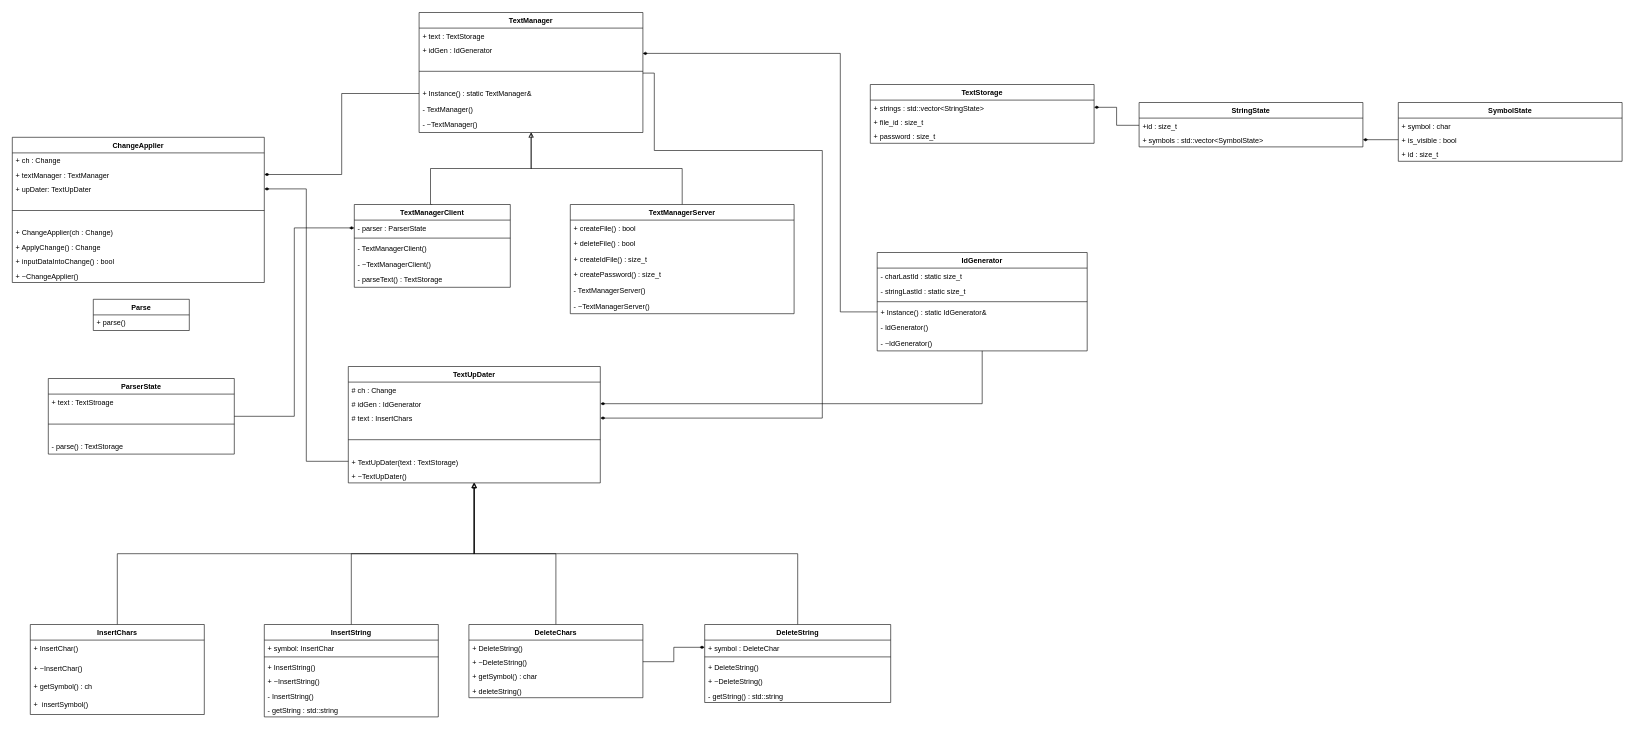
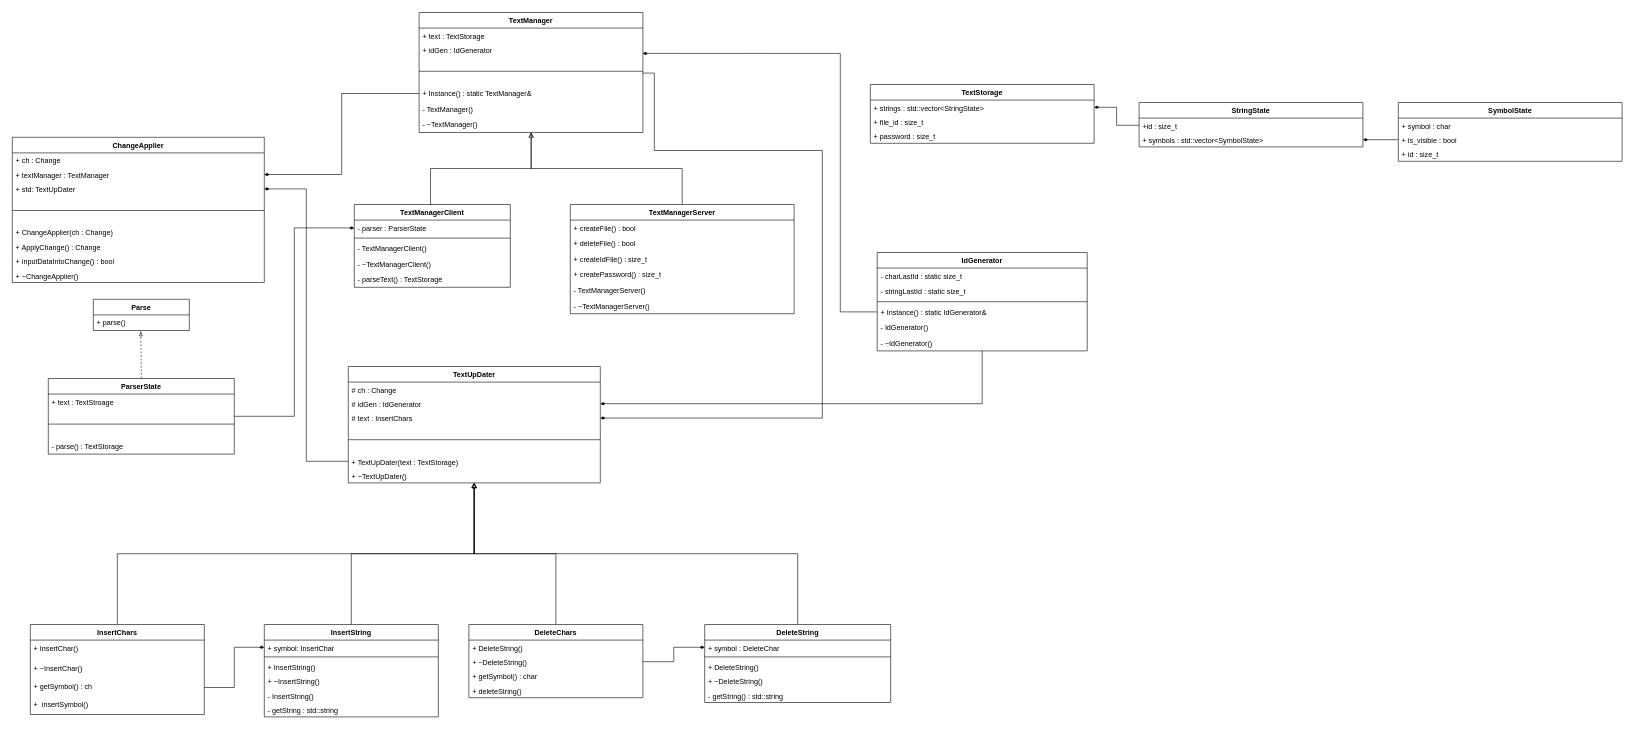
node "+ upDater: TextUpDater": label "+ upDater: TextUpDater" -> "+ std: TextUpDater"
edge "ParserState" -> "+ parse()": added
edge "+ getSymbol() : ch" -> "+ symbol: InsertChar": added
